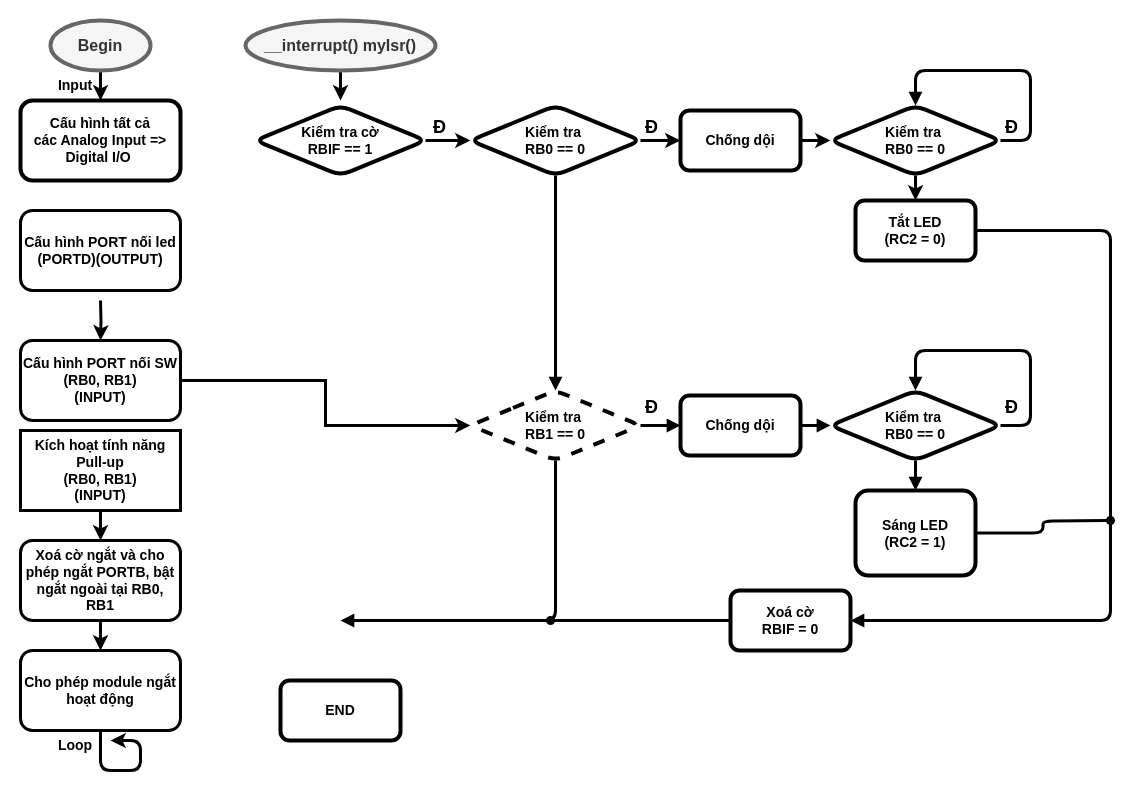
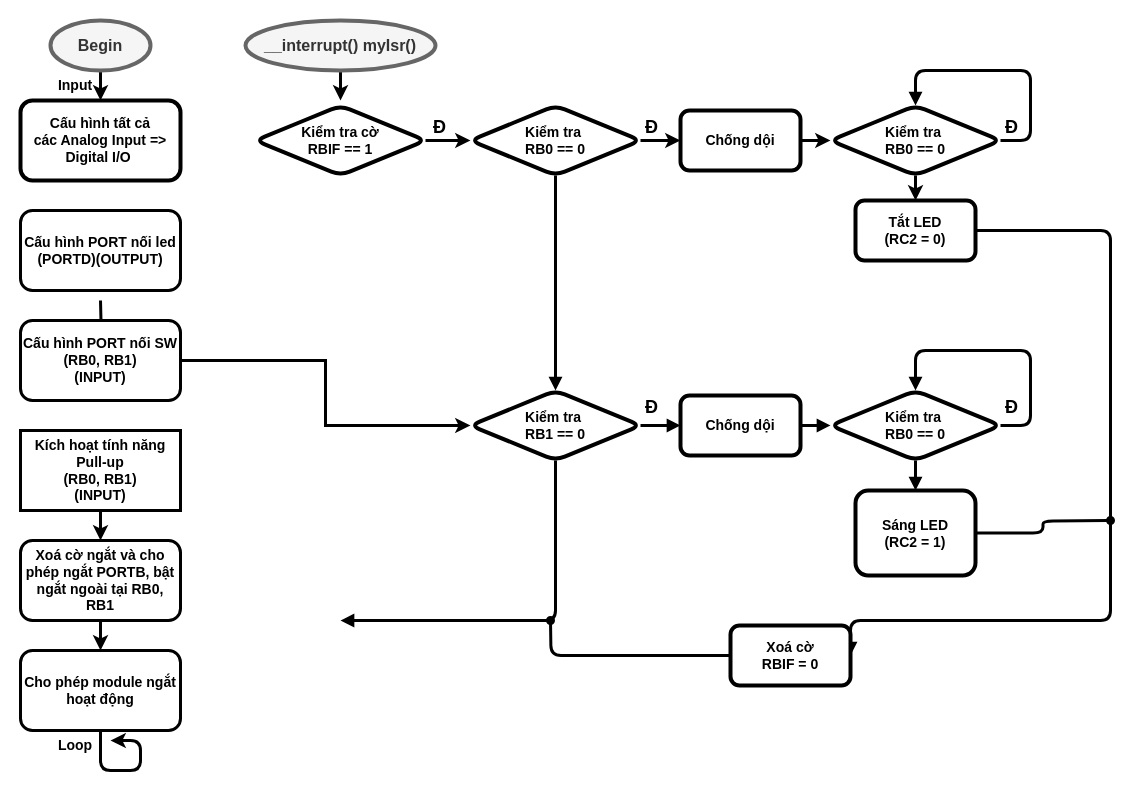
node "Cấu hình PORT nối SW (RB0, RB1) (INPUT)": moved (101, 381) -> (101, 361)
node "Kiểm tra RB1 == 0": style dashed -> solid
node "Xoá cờ RBIF = 0": moved (791, 621) -> (791, 656)
node "END": removed
